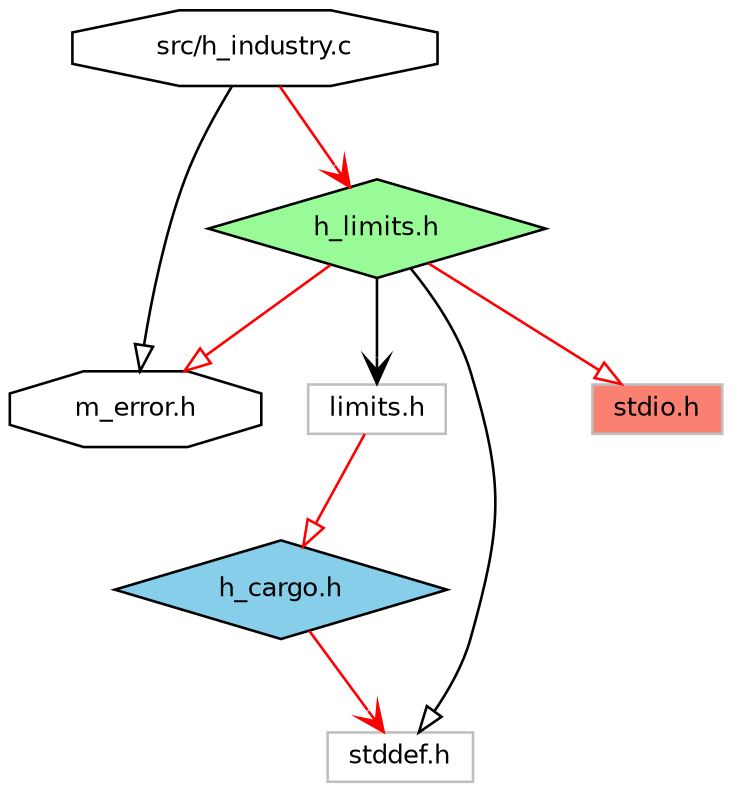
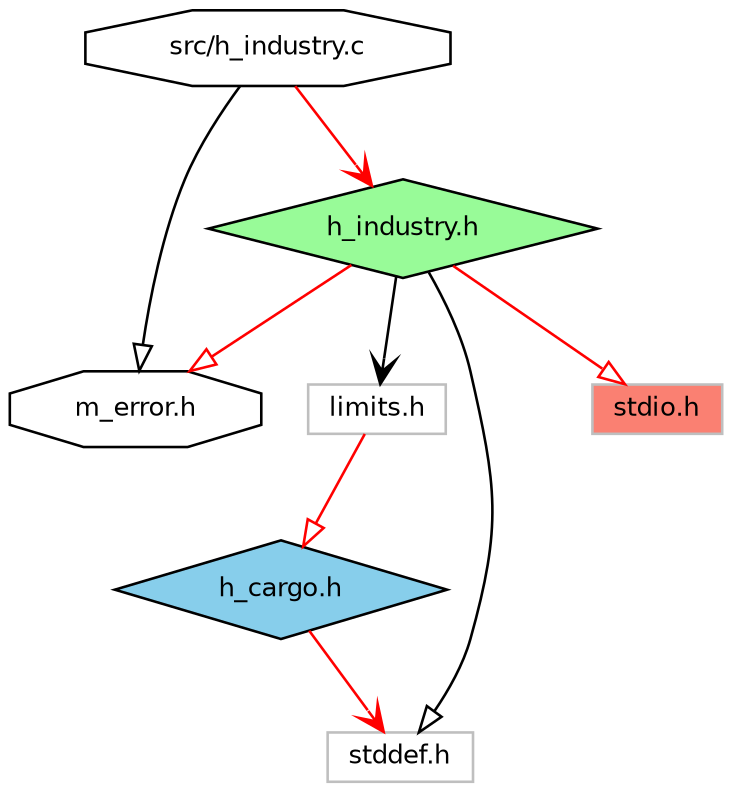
node "h_limits.h": label "h_limits.h" -> "h_industry.h"
